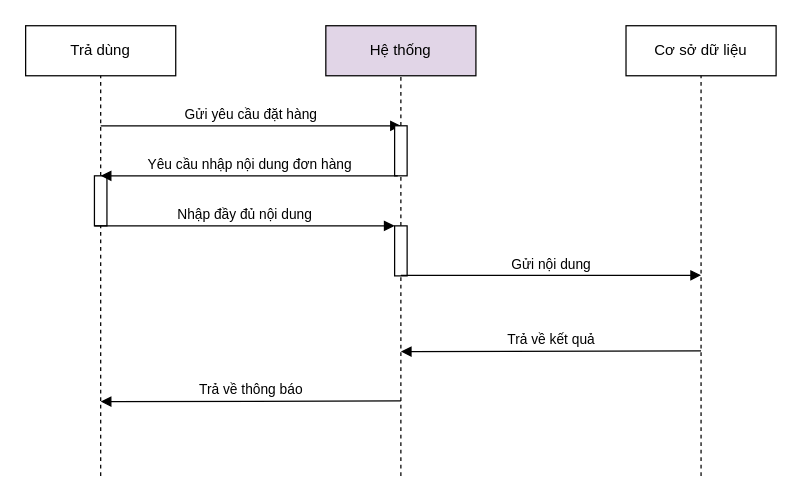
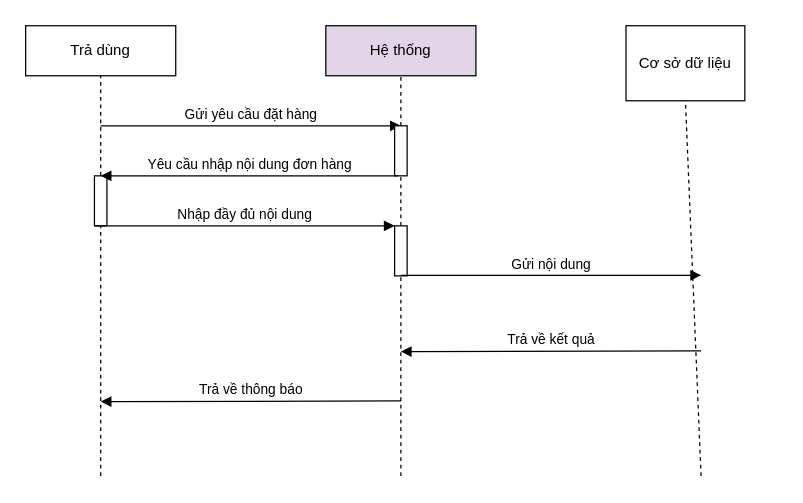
node "Cơ sở dữ liệu": size 150x50 -> 119x75
